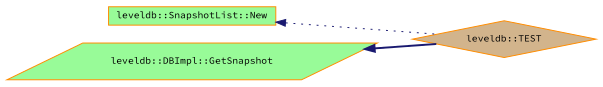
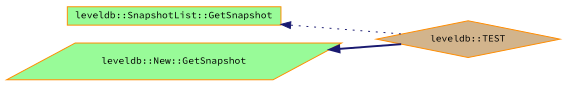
node "leveldb::SnapshotList::New": label "leveldb::SnapshotList::New" -> "leveldb::SnapshotList::GetSnapshot"
node "leveldb::DBImpl::GetSnapshot": label "leveldb::DBImpl::GetSnapshot" -> "leveldb::New::GetSnapshot"
